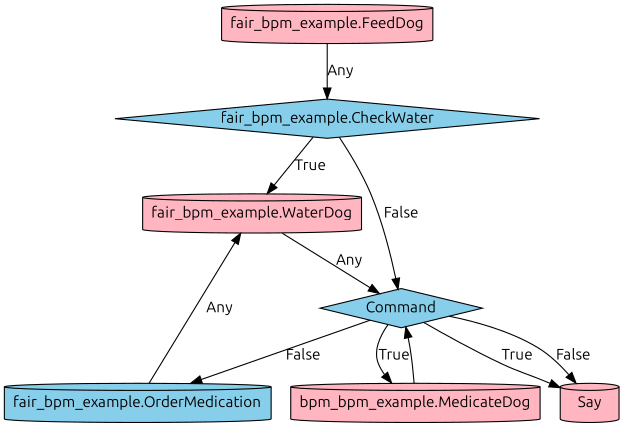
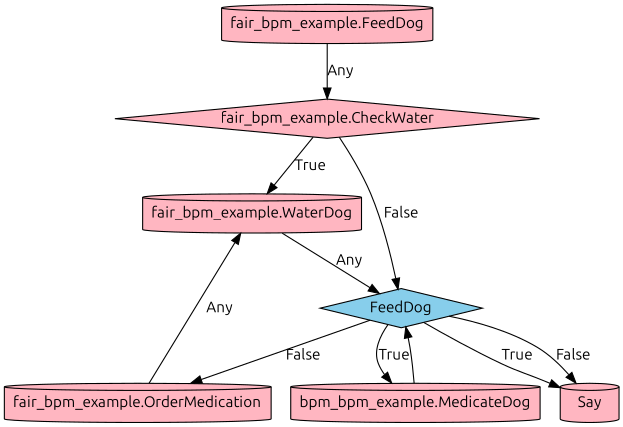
node "fair_bpm_example.CheckWater": fillcolor skyblue -> lightpink
node "Command": label "Command" -> "FeedDog"
node "fair_bpm_example.OrderMedication": fillcolor skyblue -> lightpink
